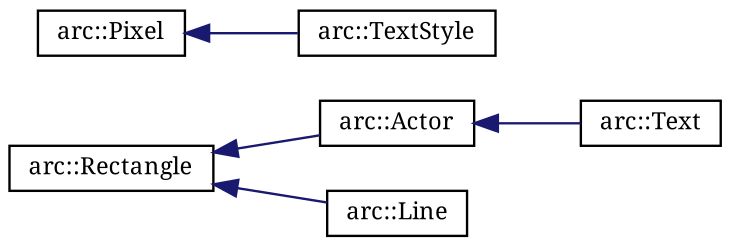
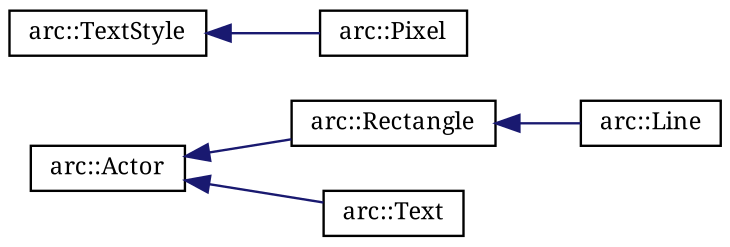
edge "arc::TextStyle" -> "arc::Pixel": reversed
edge "arc::Actor" -> "arc::Rectangle": reversed
